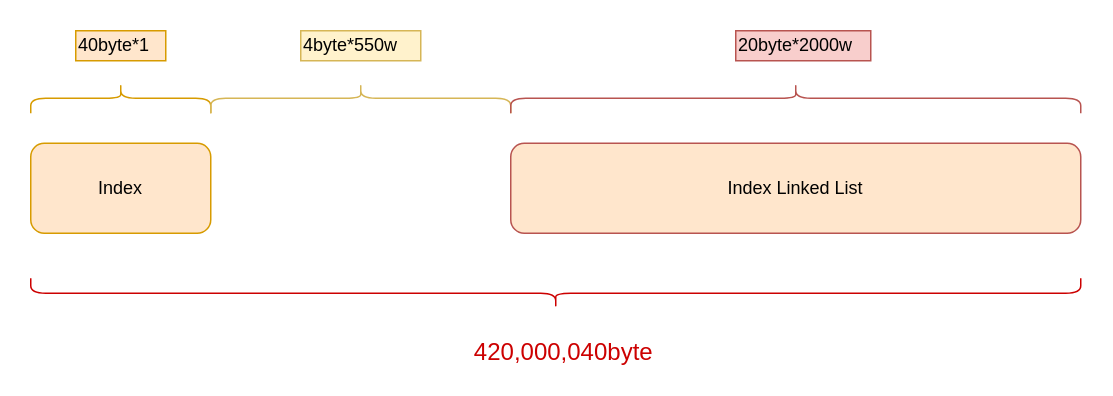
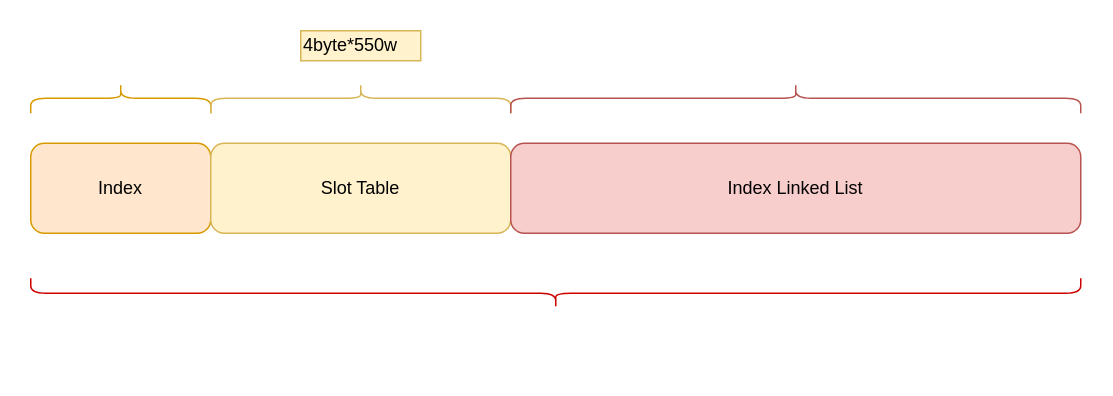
node "40byte*1": removed
node "20byte*2000w": removed
node "Slot Table": added
node "Index Linked List": fillcolor #ffe6cc -> #f8cecc
node "420,000,040byte": removed
